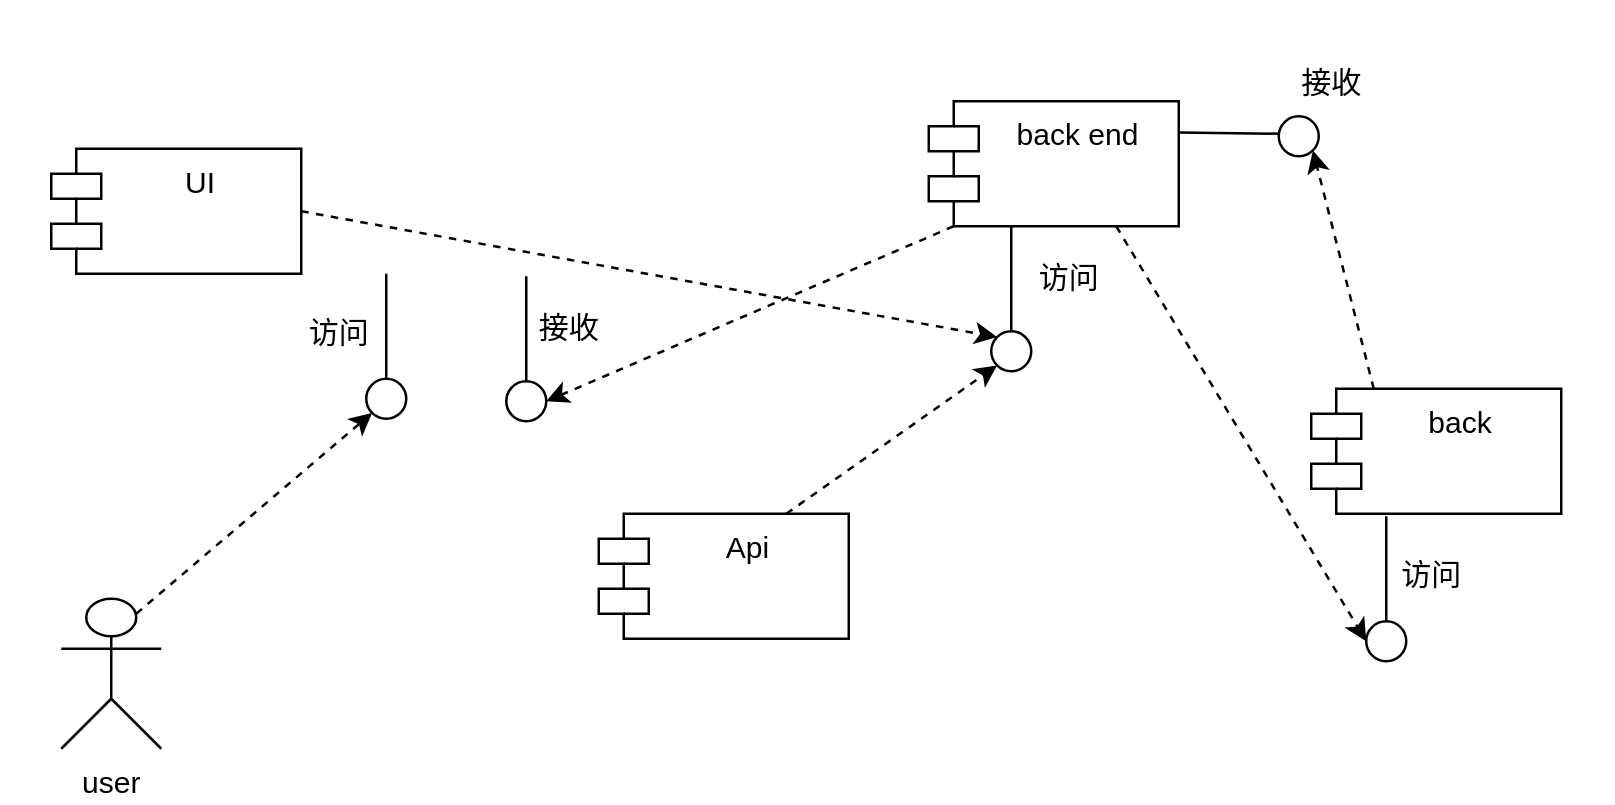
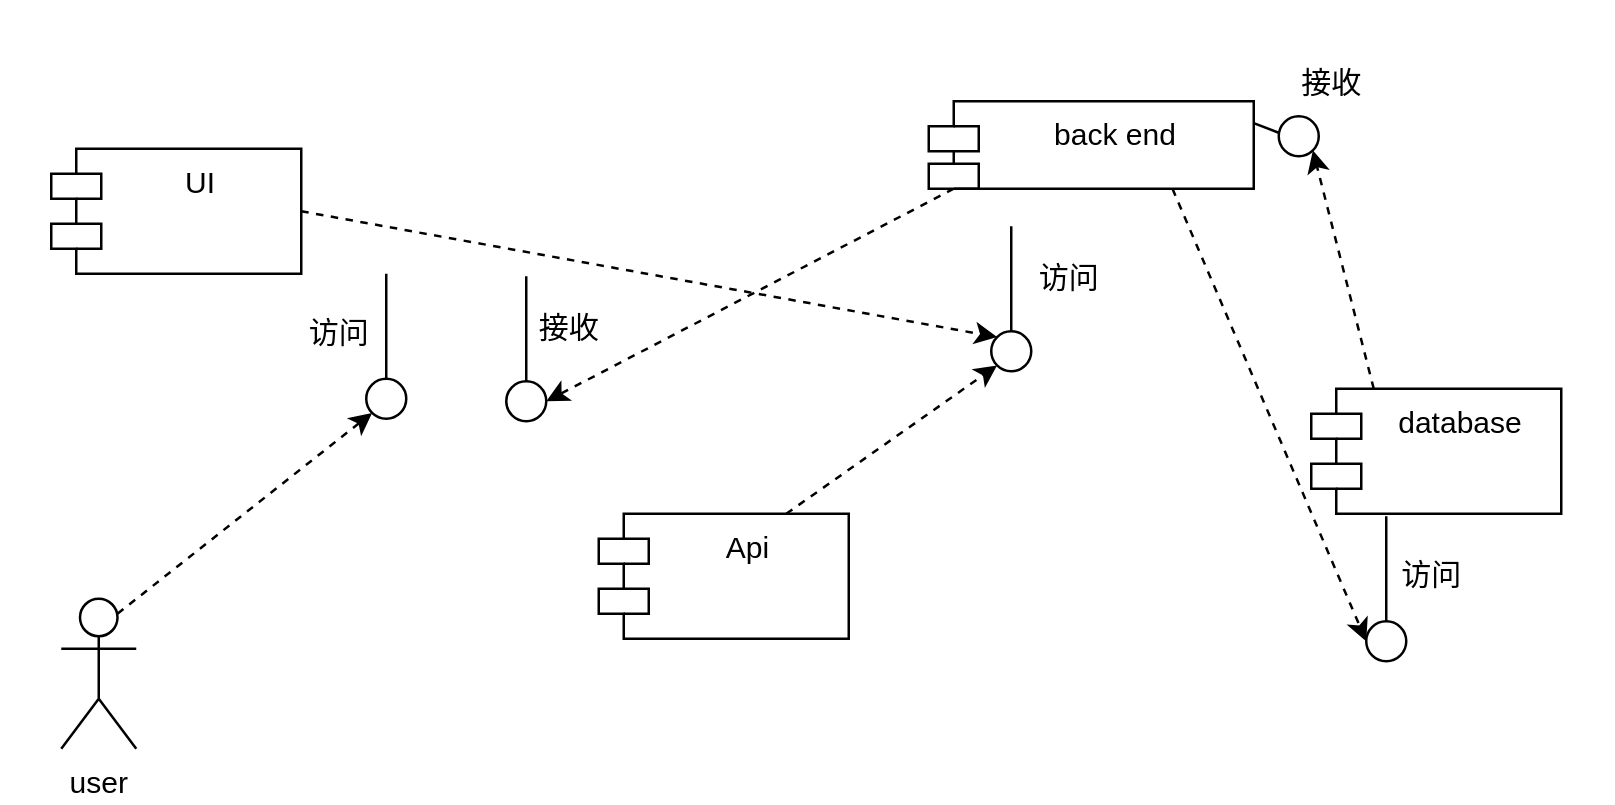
node "back end": size 250x125 -> 325x88
node "back": label "back" -> "database"
node "user": size 100x150 -> 75x150
